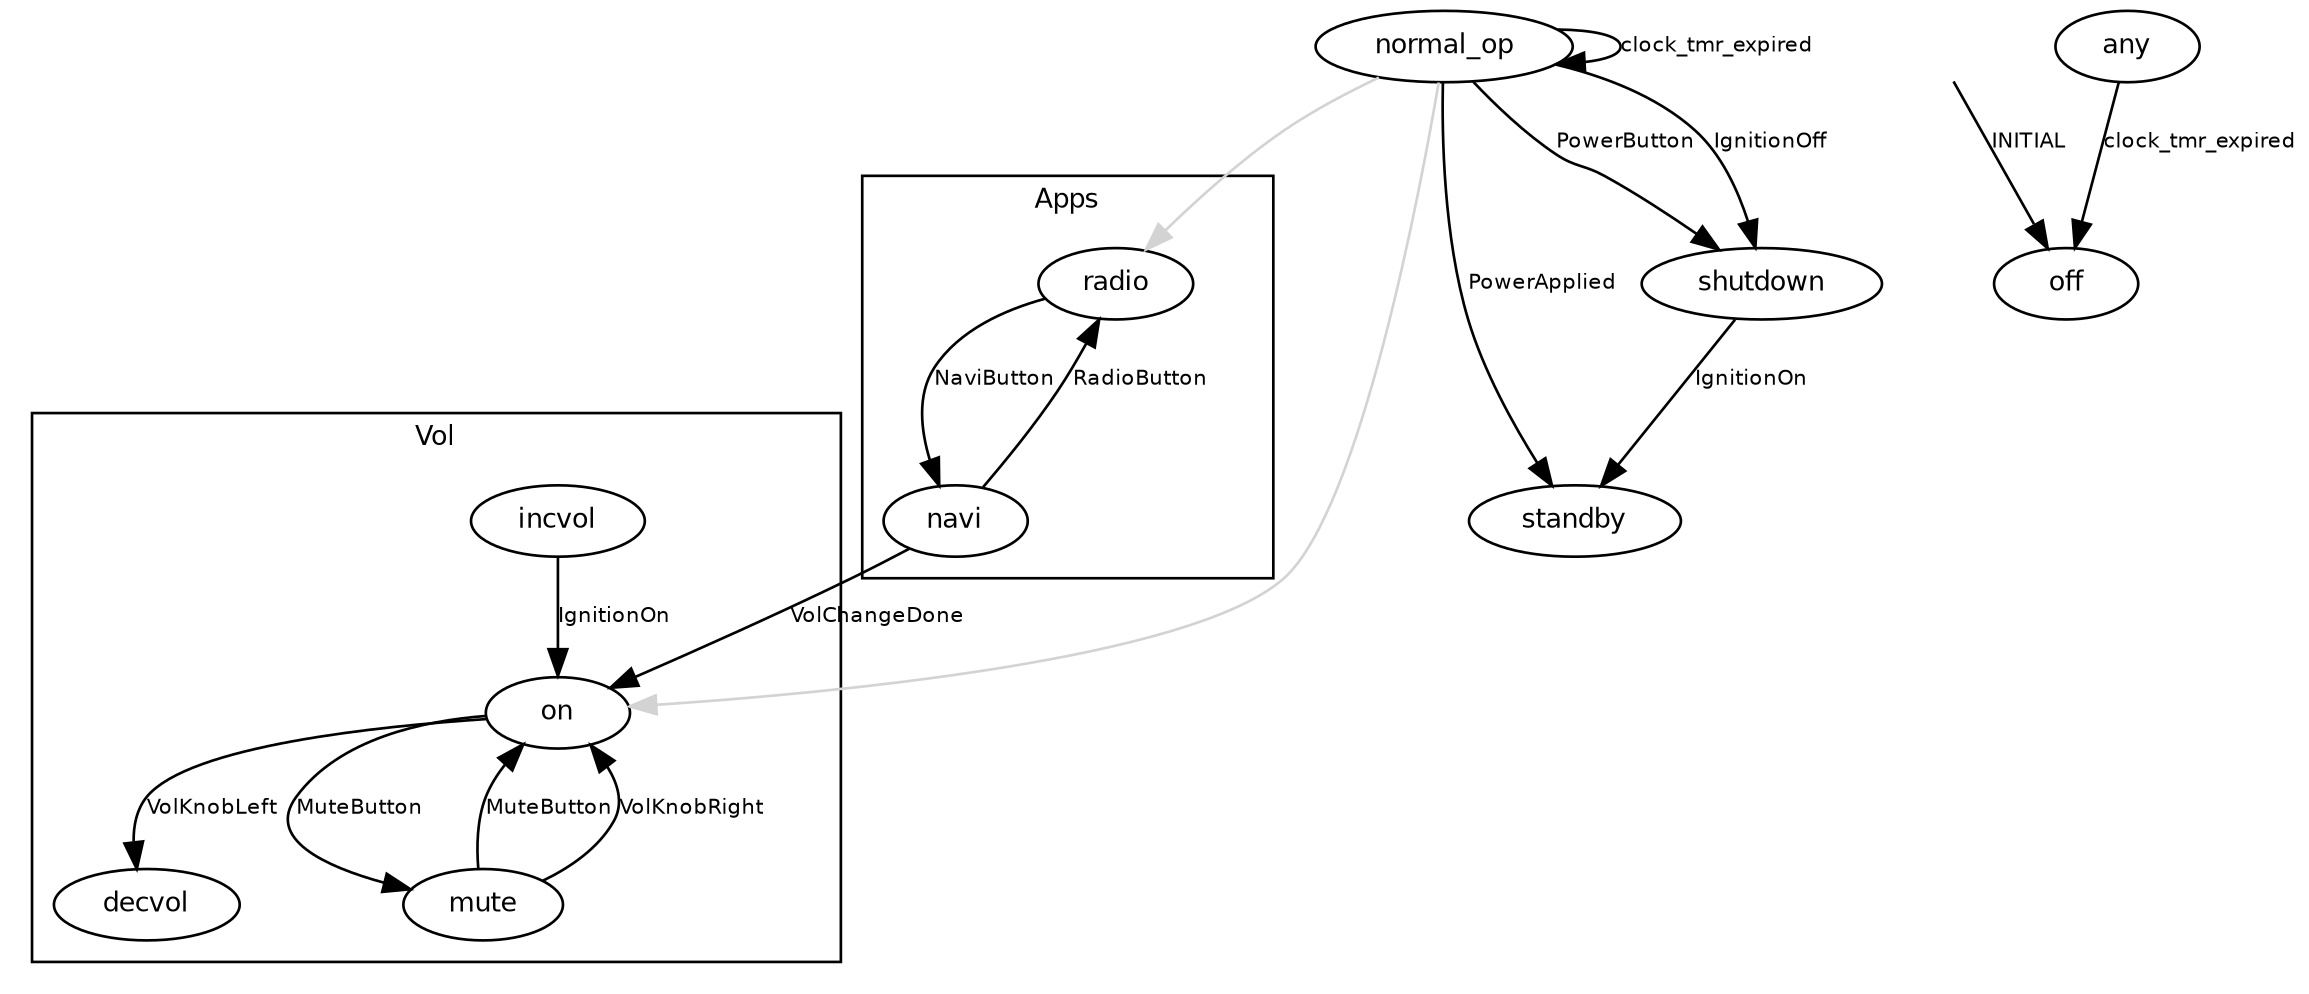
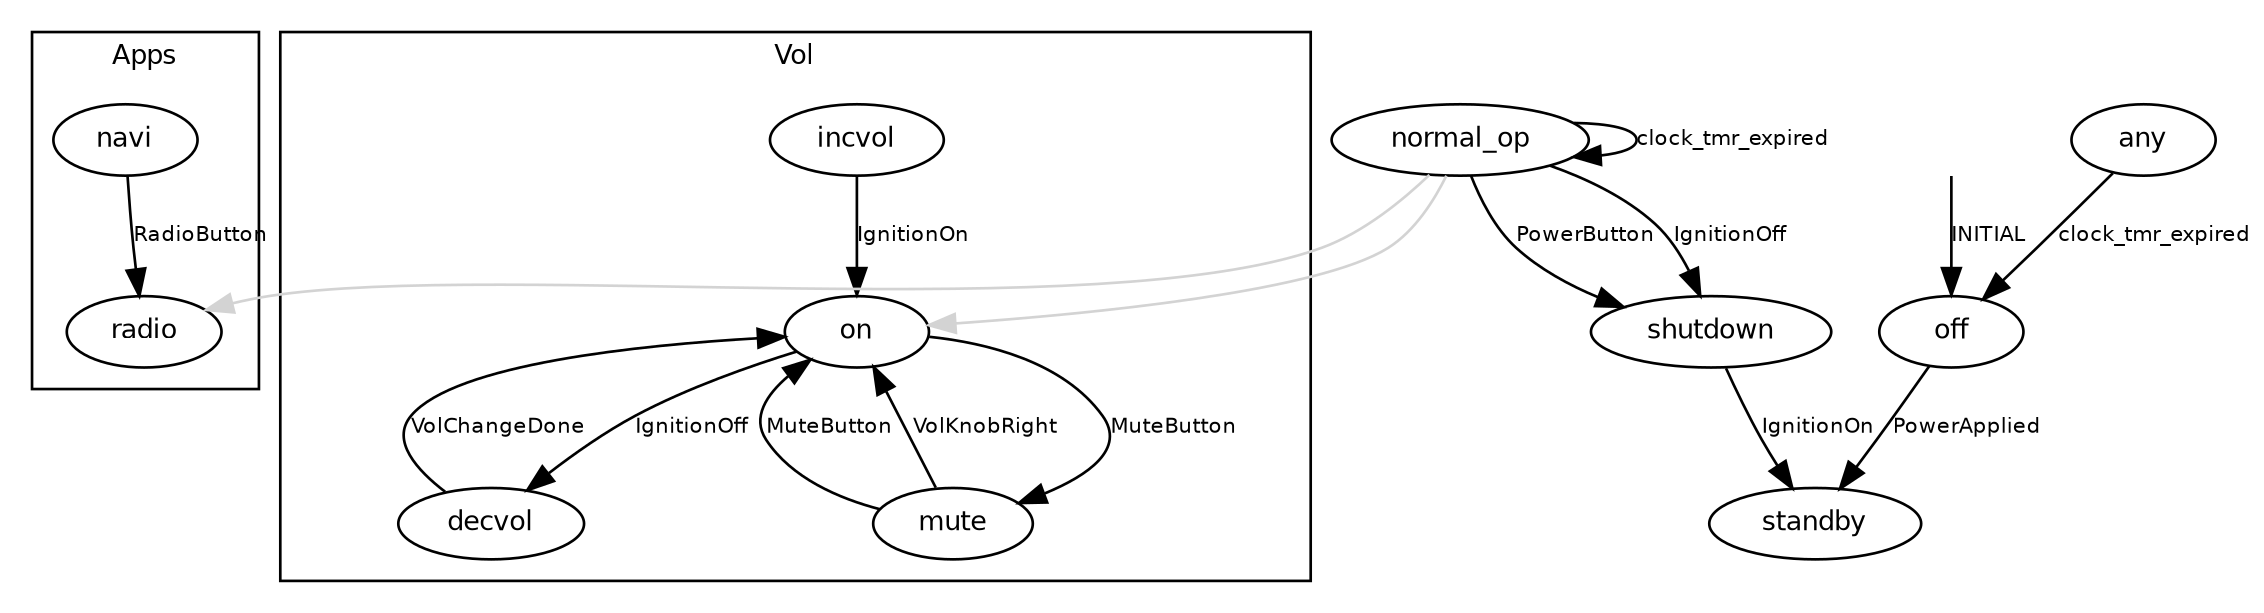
edge "normal_op" -> "standby": now "off" -> "standby"
edge "radio" -> "navi": removed, label "NaviButton"
edge "navi" -> "on": now "decvol" -> "on"
edge "on" -> "decvol": label "VolKnobLeft" -> "IgnitionOff"
